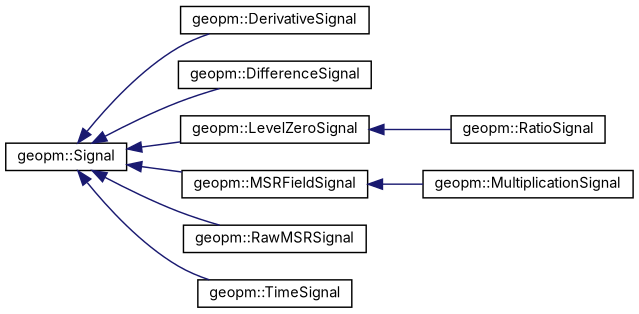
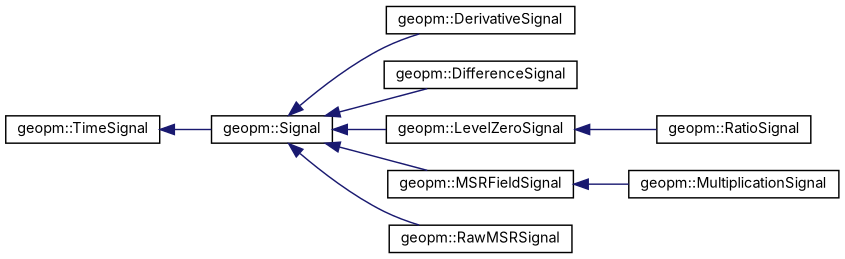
edge "geopm::TimeSignal" -> "geopm::Signal": reversed
